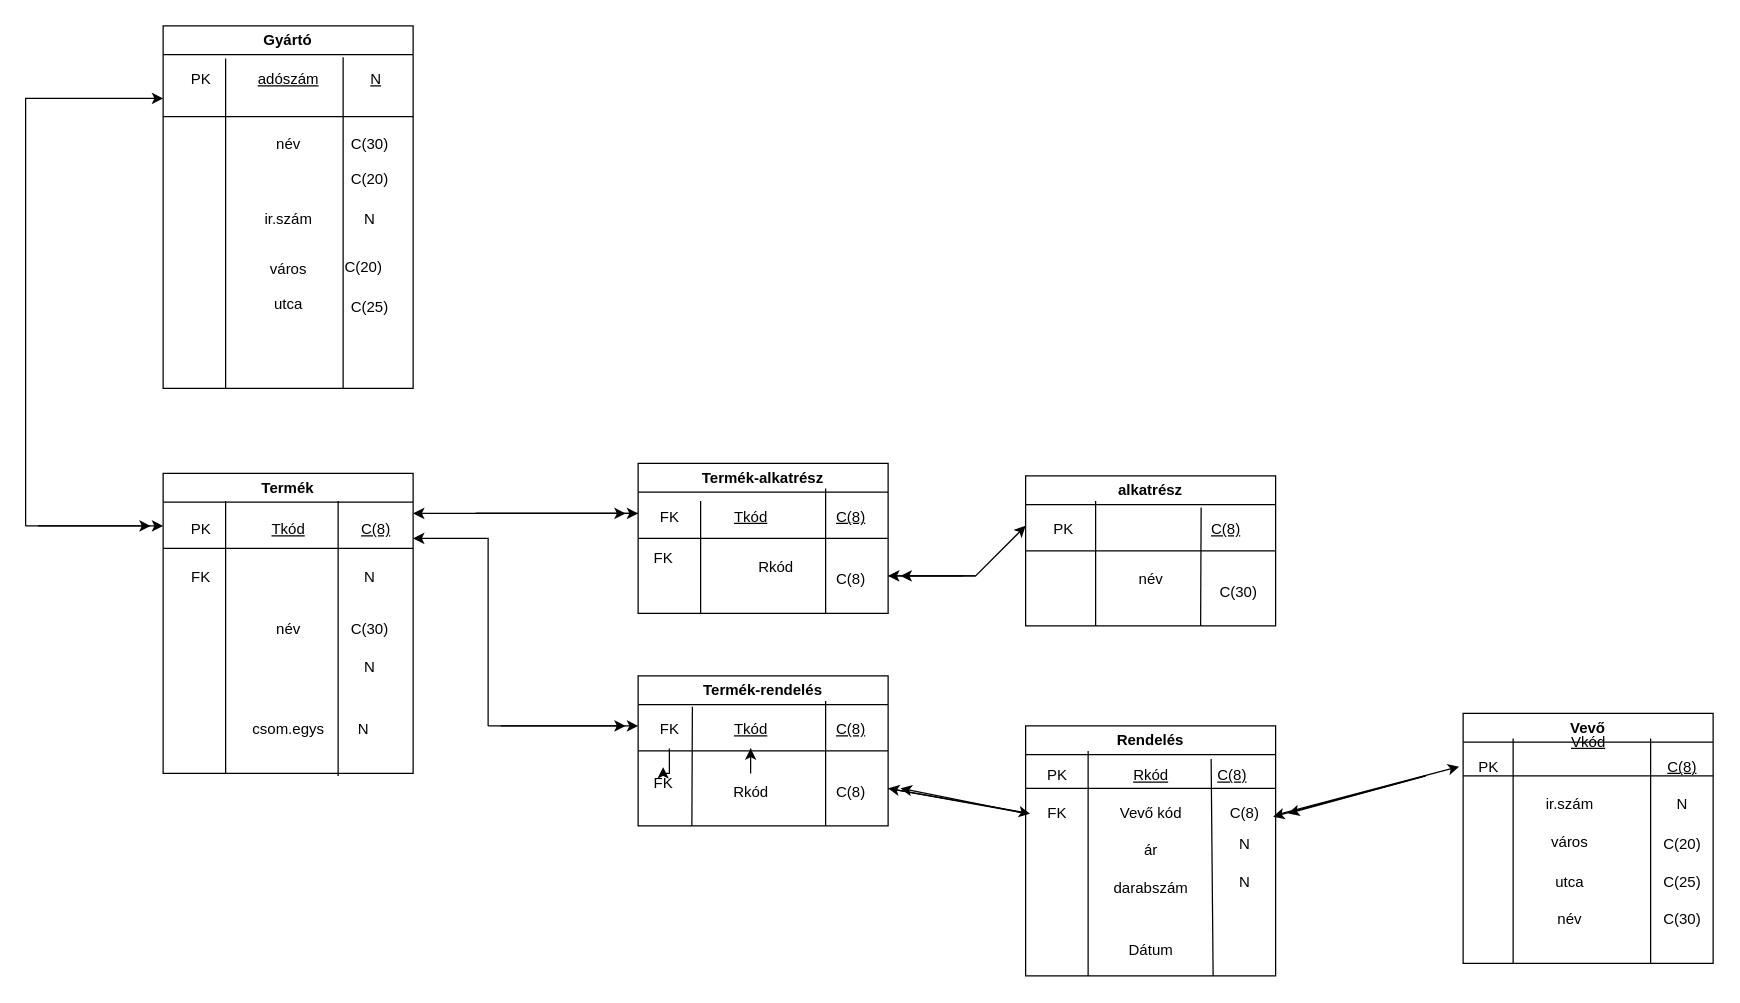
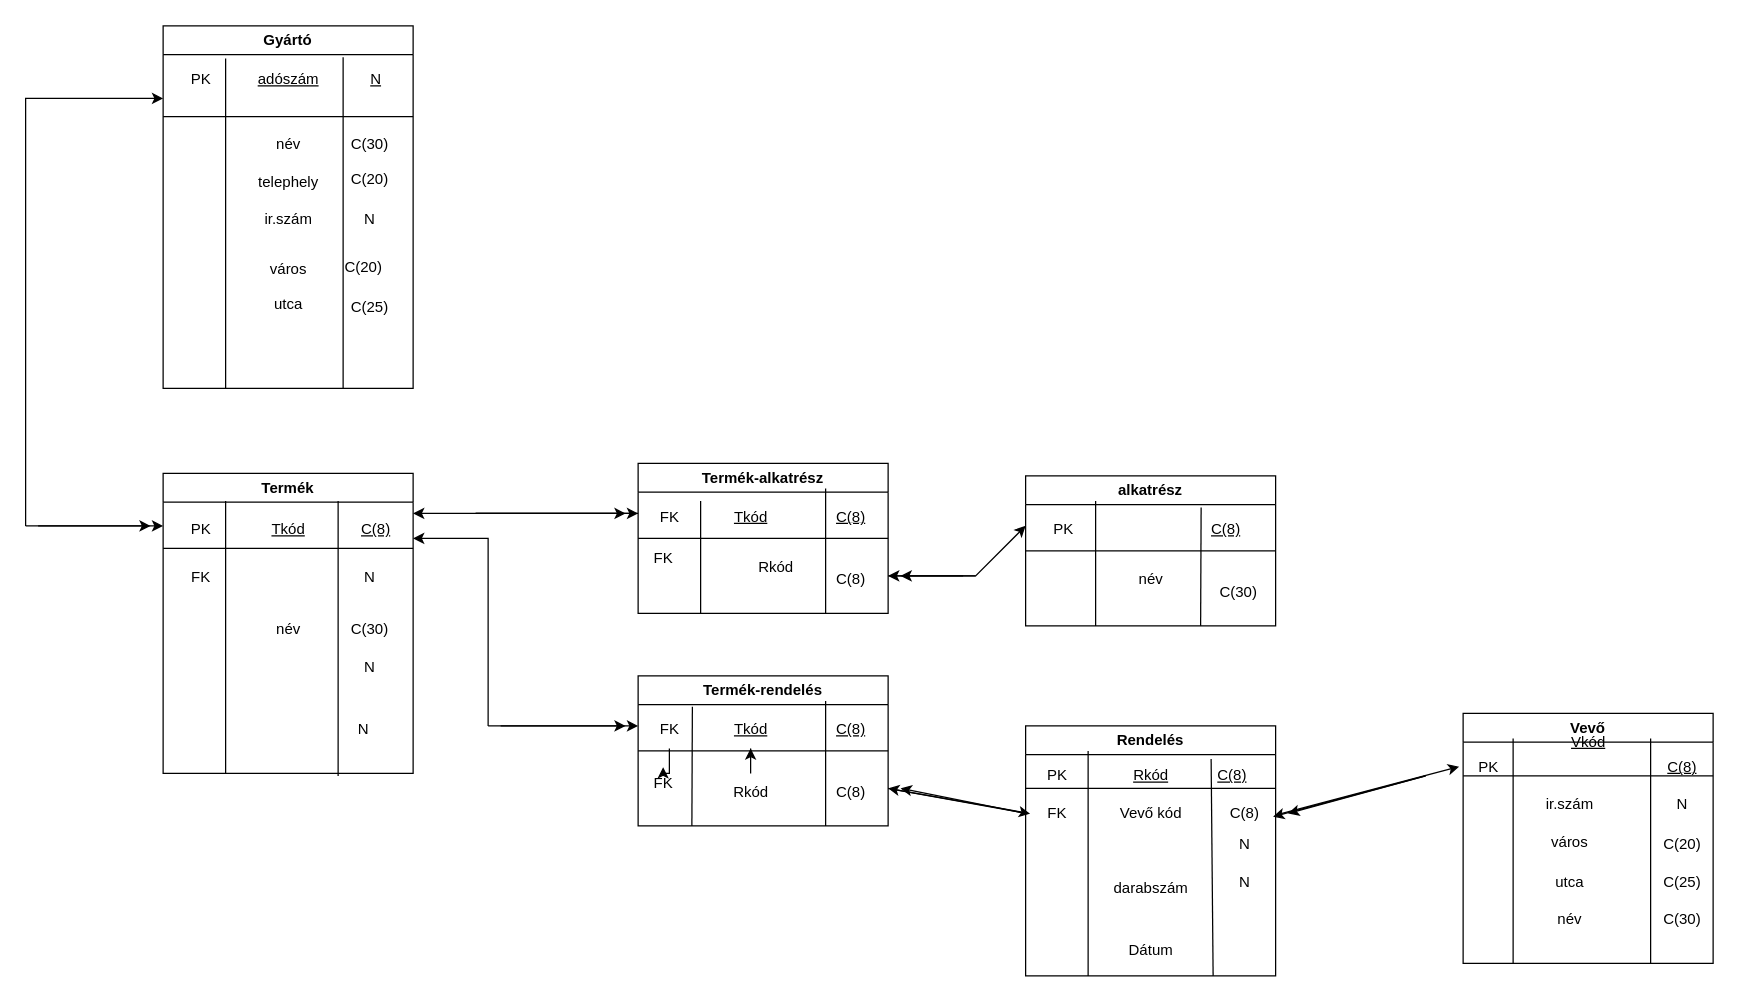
node "telephely": added
node "csom.egys": removed
node "ár": removed
